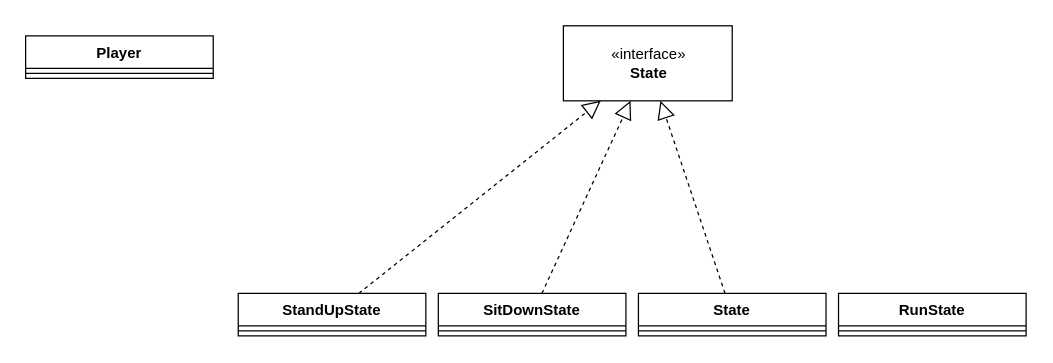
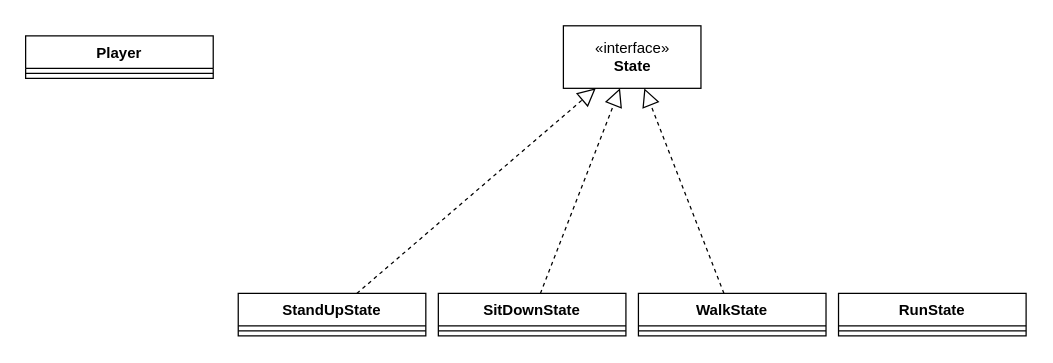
node "«interface» State": size 169x75 -> 138x63
node "State": label "State" -> "WalkState"
